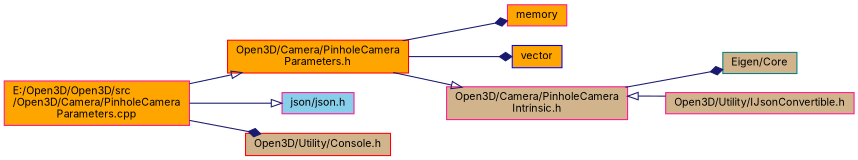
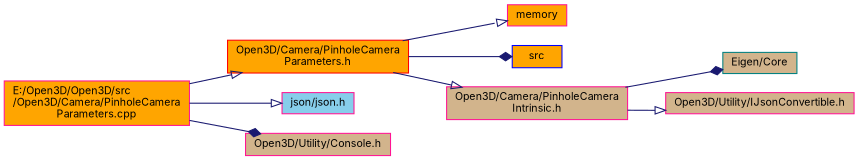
edge "Open3D/Camera/PinholeCamera Parameters.h" -> "memory": arrowhead diamond -> onormal
node "vector": label "vector" -> "src"
edge "Open3D/Utility/IJsonConvertible.h" -> "Open3D/Camera/PinholeCamera Intrinsic.h": reversed
node "Open3D/Utility/Console.h": color red -> deeppink
